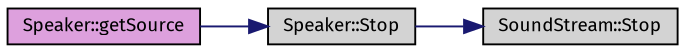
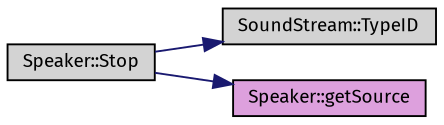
edge "Speaker::getSource" -> "Speaker::Stop": reversed
node "SoundStream::Stop": label "SoundStream::Stop" -> "SoundStream::TypeID"
